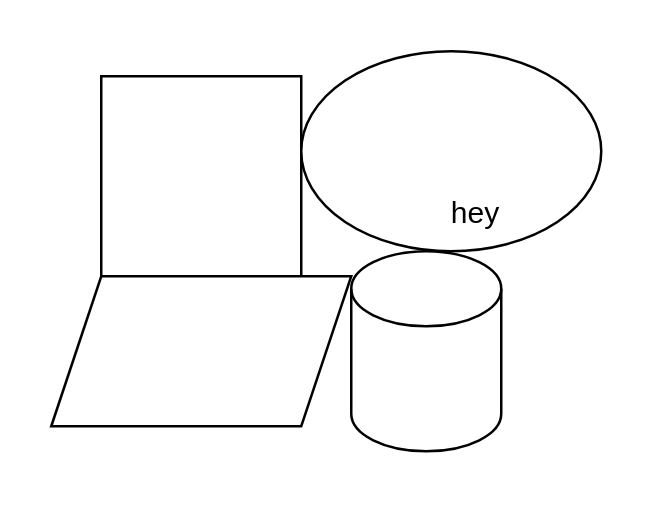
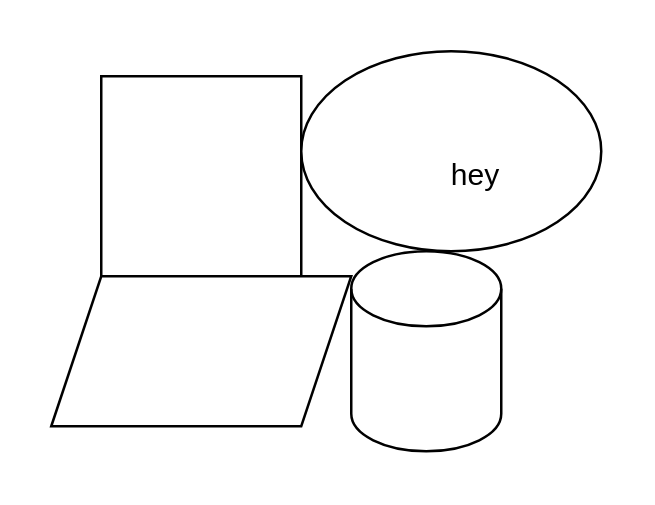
node "hey": moved (476, 214) -> (476, 176)
